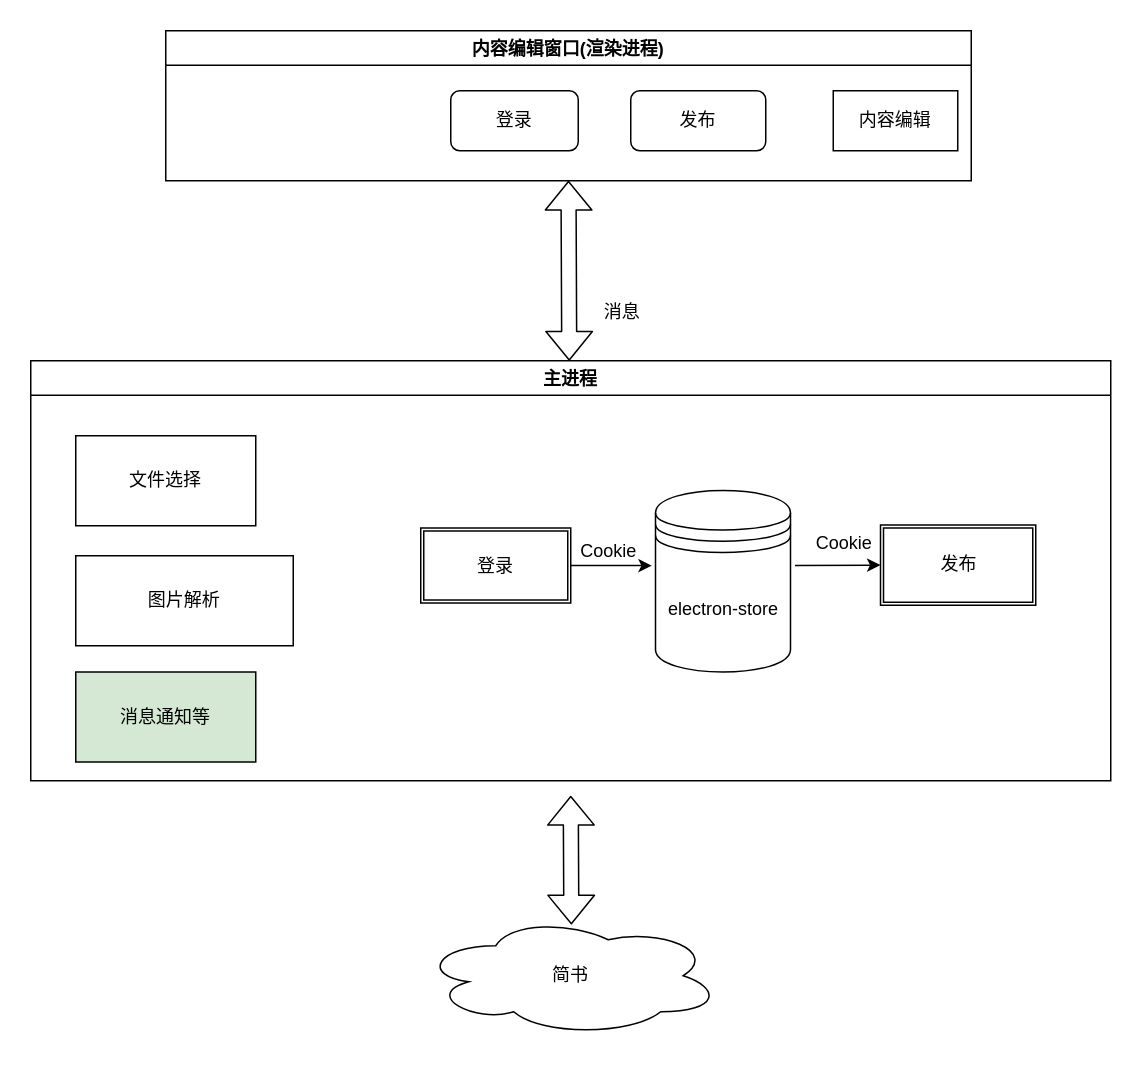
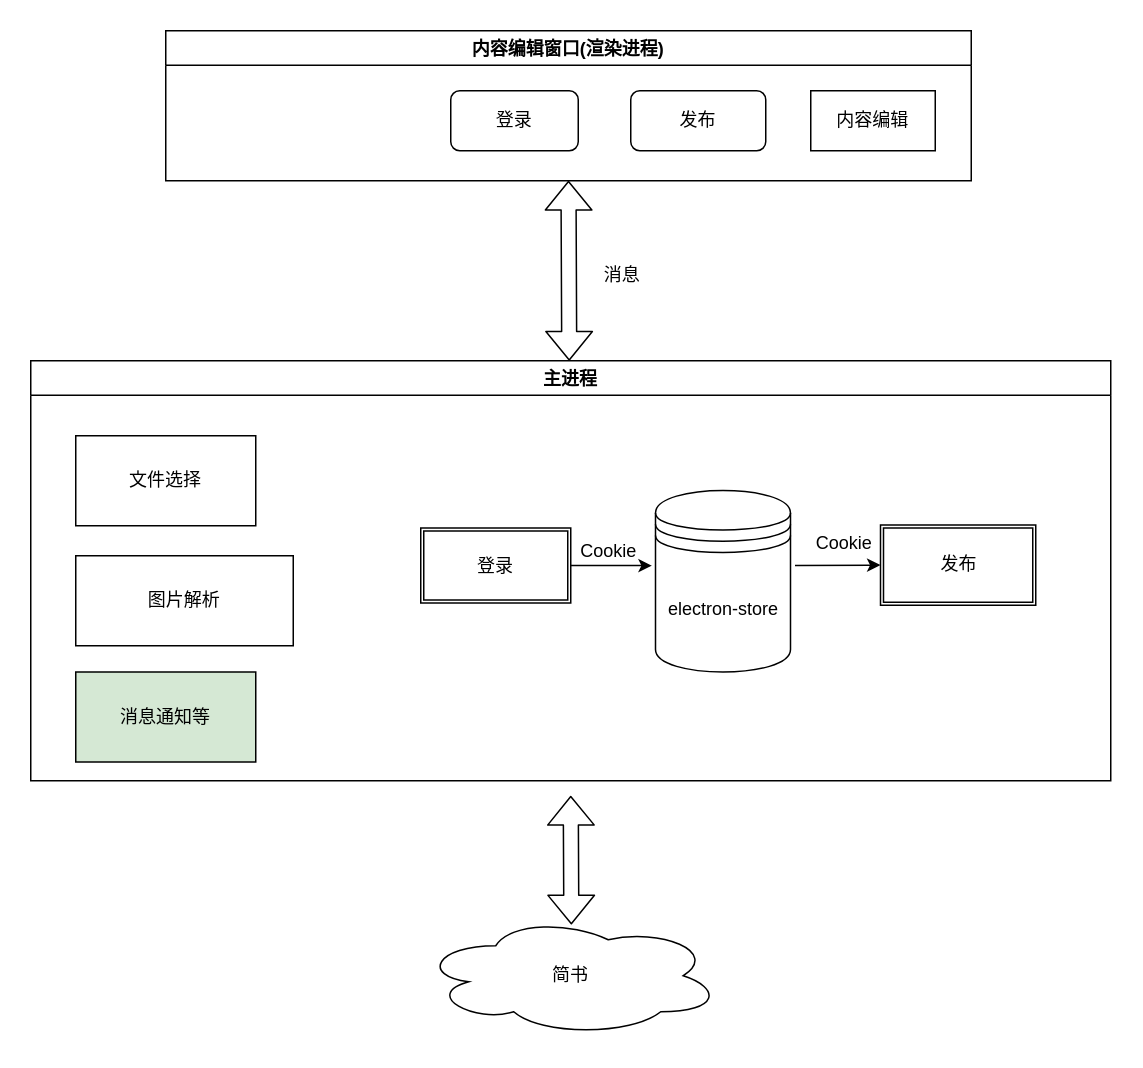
node "内容编辑": moved (896, 121) -> (873, 121)
node "消息": moved (622, 313) -> (622, 275)
